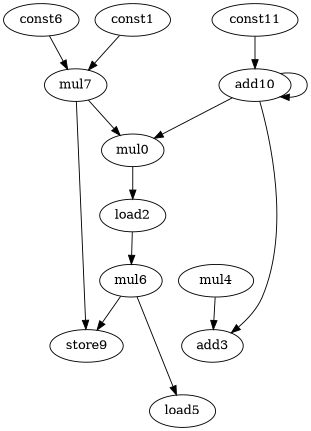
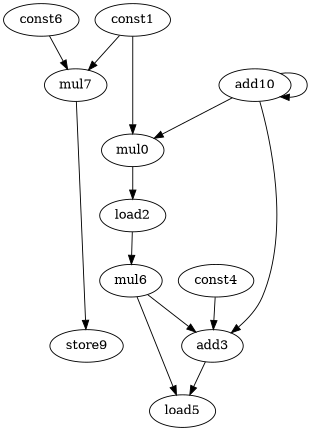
node "const11": removed
edge "mul7" -> "mul0": now "const1" -> "mul0"
node "mul4": label "mul4" -> "const4"
edge "mul6" -> "store9": now "mul6" -> "add3"
edge "add3" -> "load5": added
